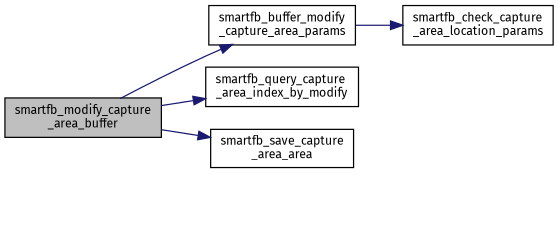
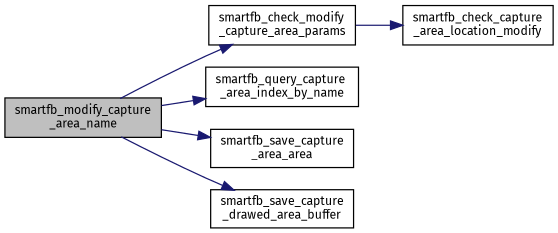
node "smartfb_buffer_modify _capture_area_params": label "smartfb_buffer_modify _capture_area_params" -> "smartfb_check_modify _capture_area_params"
node "smartfb_check_capture _area_location_params": label "smartfb_check_capture _area_location_params" -> "smartfb_check_capture _area_location_modify"
node "smartfb_query_capture _area_index_by_modify": label "smartfb_query_capture _area_index_by_modify" -> "smartfb_query_capture _area_index_by_name"
node "smartfb_modify_capture _area_buffer": label "smartfb_modify_capture _area_buffer" -> "smartfb_modify_capture _area_name"
node "smartfb_save_capture _drawed_area_buffer": added
